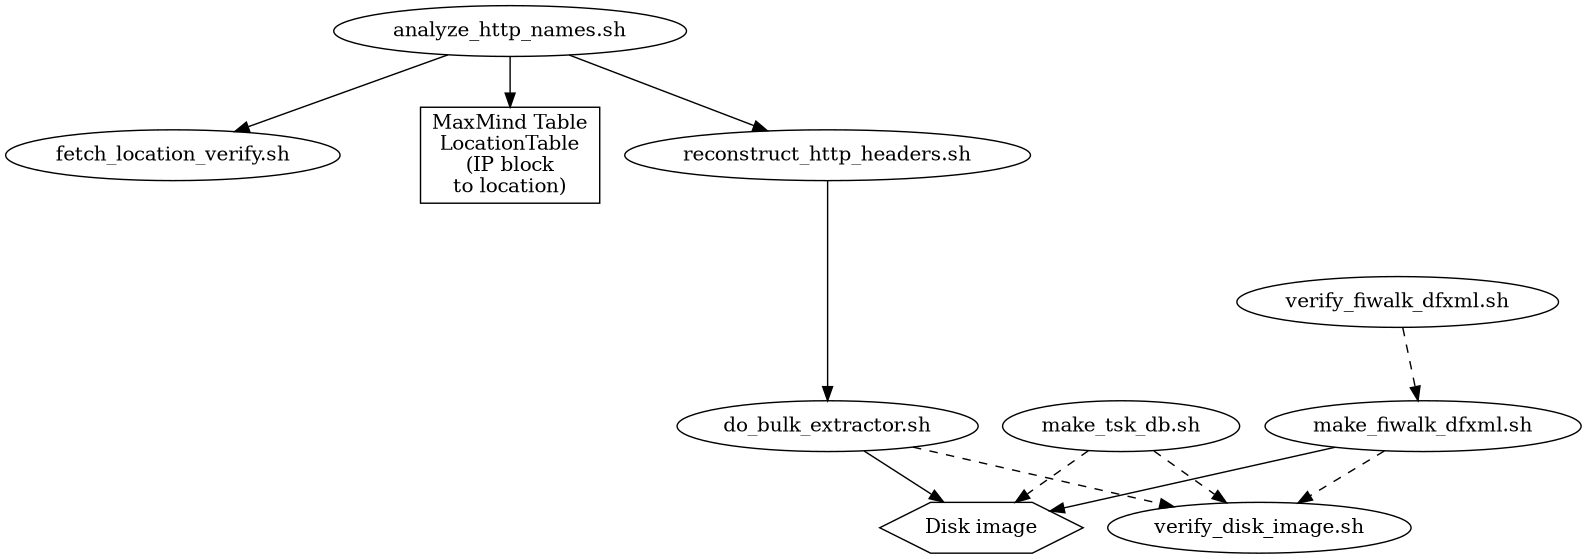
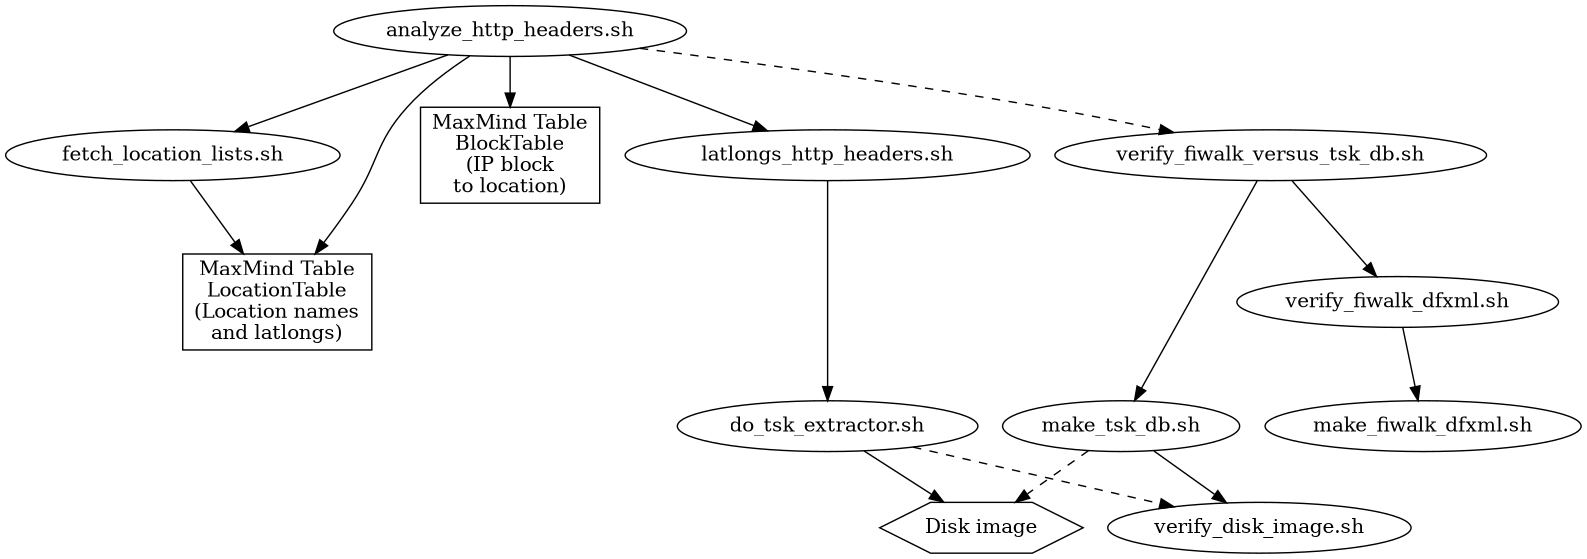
node "analyze_http_names.sh": label "analyze_http_names.sh" -> "analyze_http_headers.sh"
node "fetch_location_verify.sh": label "fetch_location_verify.sh" -> "fetch_location_lists.sh"
node "MaxMind Table LocationTable (IP block to location)": label "MaxMind Table LocationTable (IP block to location)" -> "MaxMind Table BlockTable (IP block to location)"
node "reconstruct_http_headers.sh": label "reconstruct_http_headers.sh" -> "latlongs_http_headers.sh"
node "verify_fiwalk_versus_tsk_db.sh": added
node "MaxMind Table LocationTable (Location names and latlongs)": added
edge "verify_fiwalk_dfxml.sh" -> "make_fiwalk_dfxml.sh": style dashed -> solid
node "do_bulk_extractor.sh": label "do_bulk_extractor.sh" -> "do_tsk_extractor.sh"
edge "make_tsk_db.sh" -> "verify_disk_image.sh": style dashed -> solid
edge "make_fiwalk_dfxml.sh" -> "verify_disk_image.sh": removed
edge "make_fiwalk_dfxml.sh" -> "Disk image": removed
